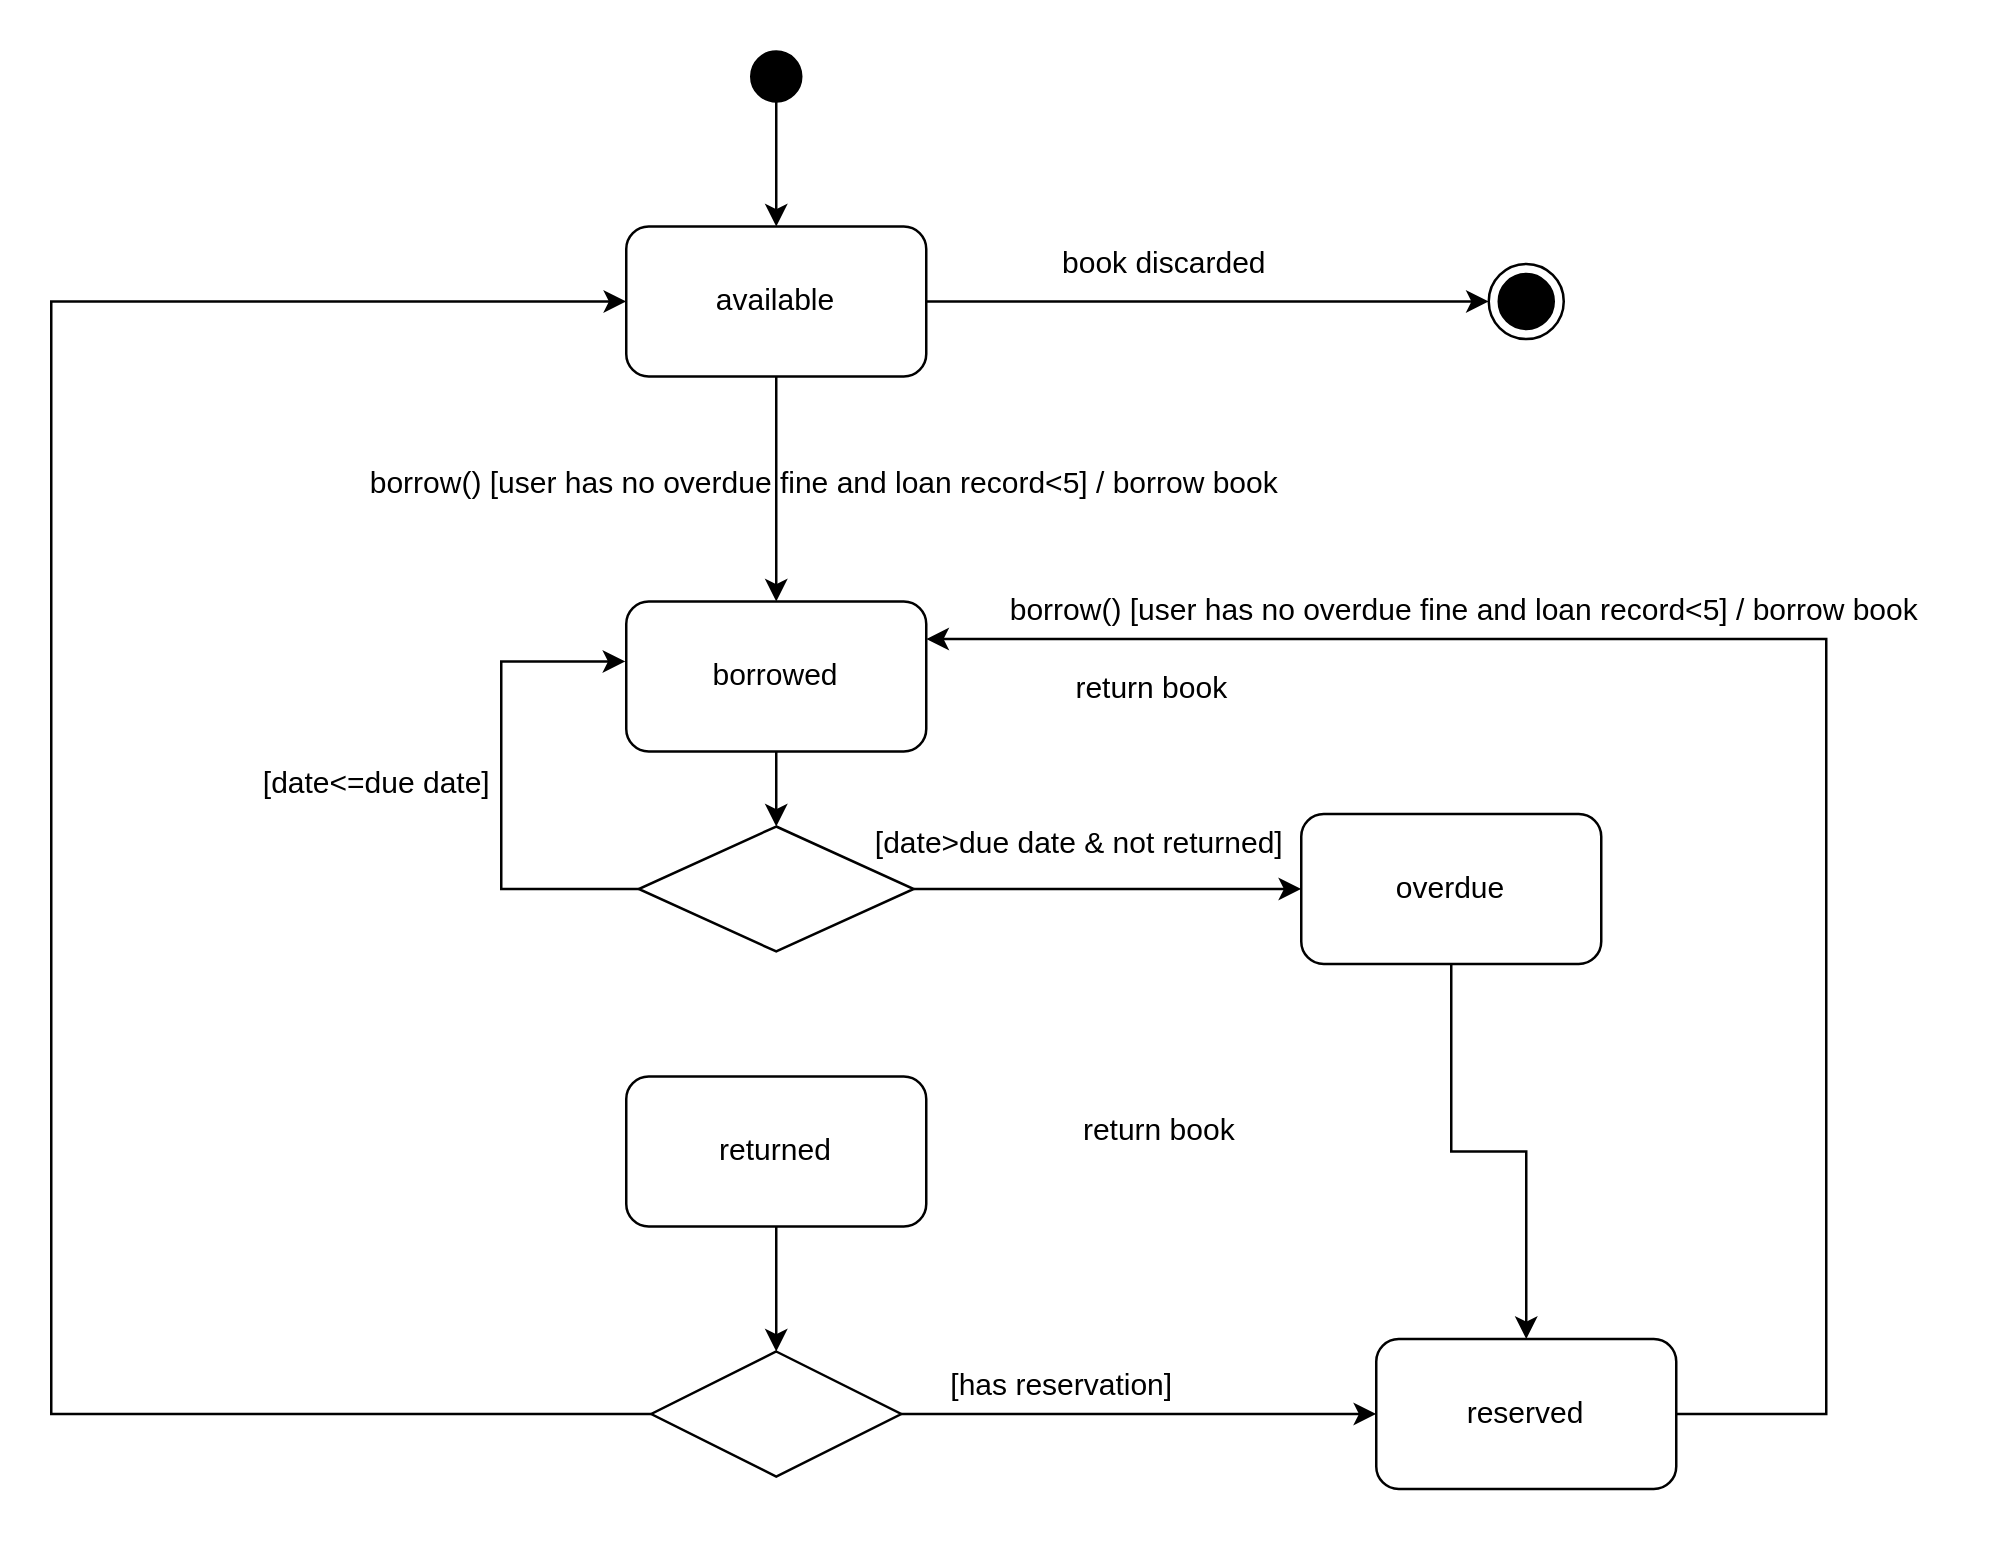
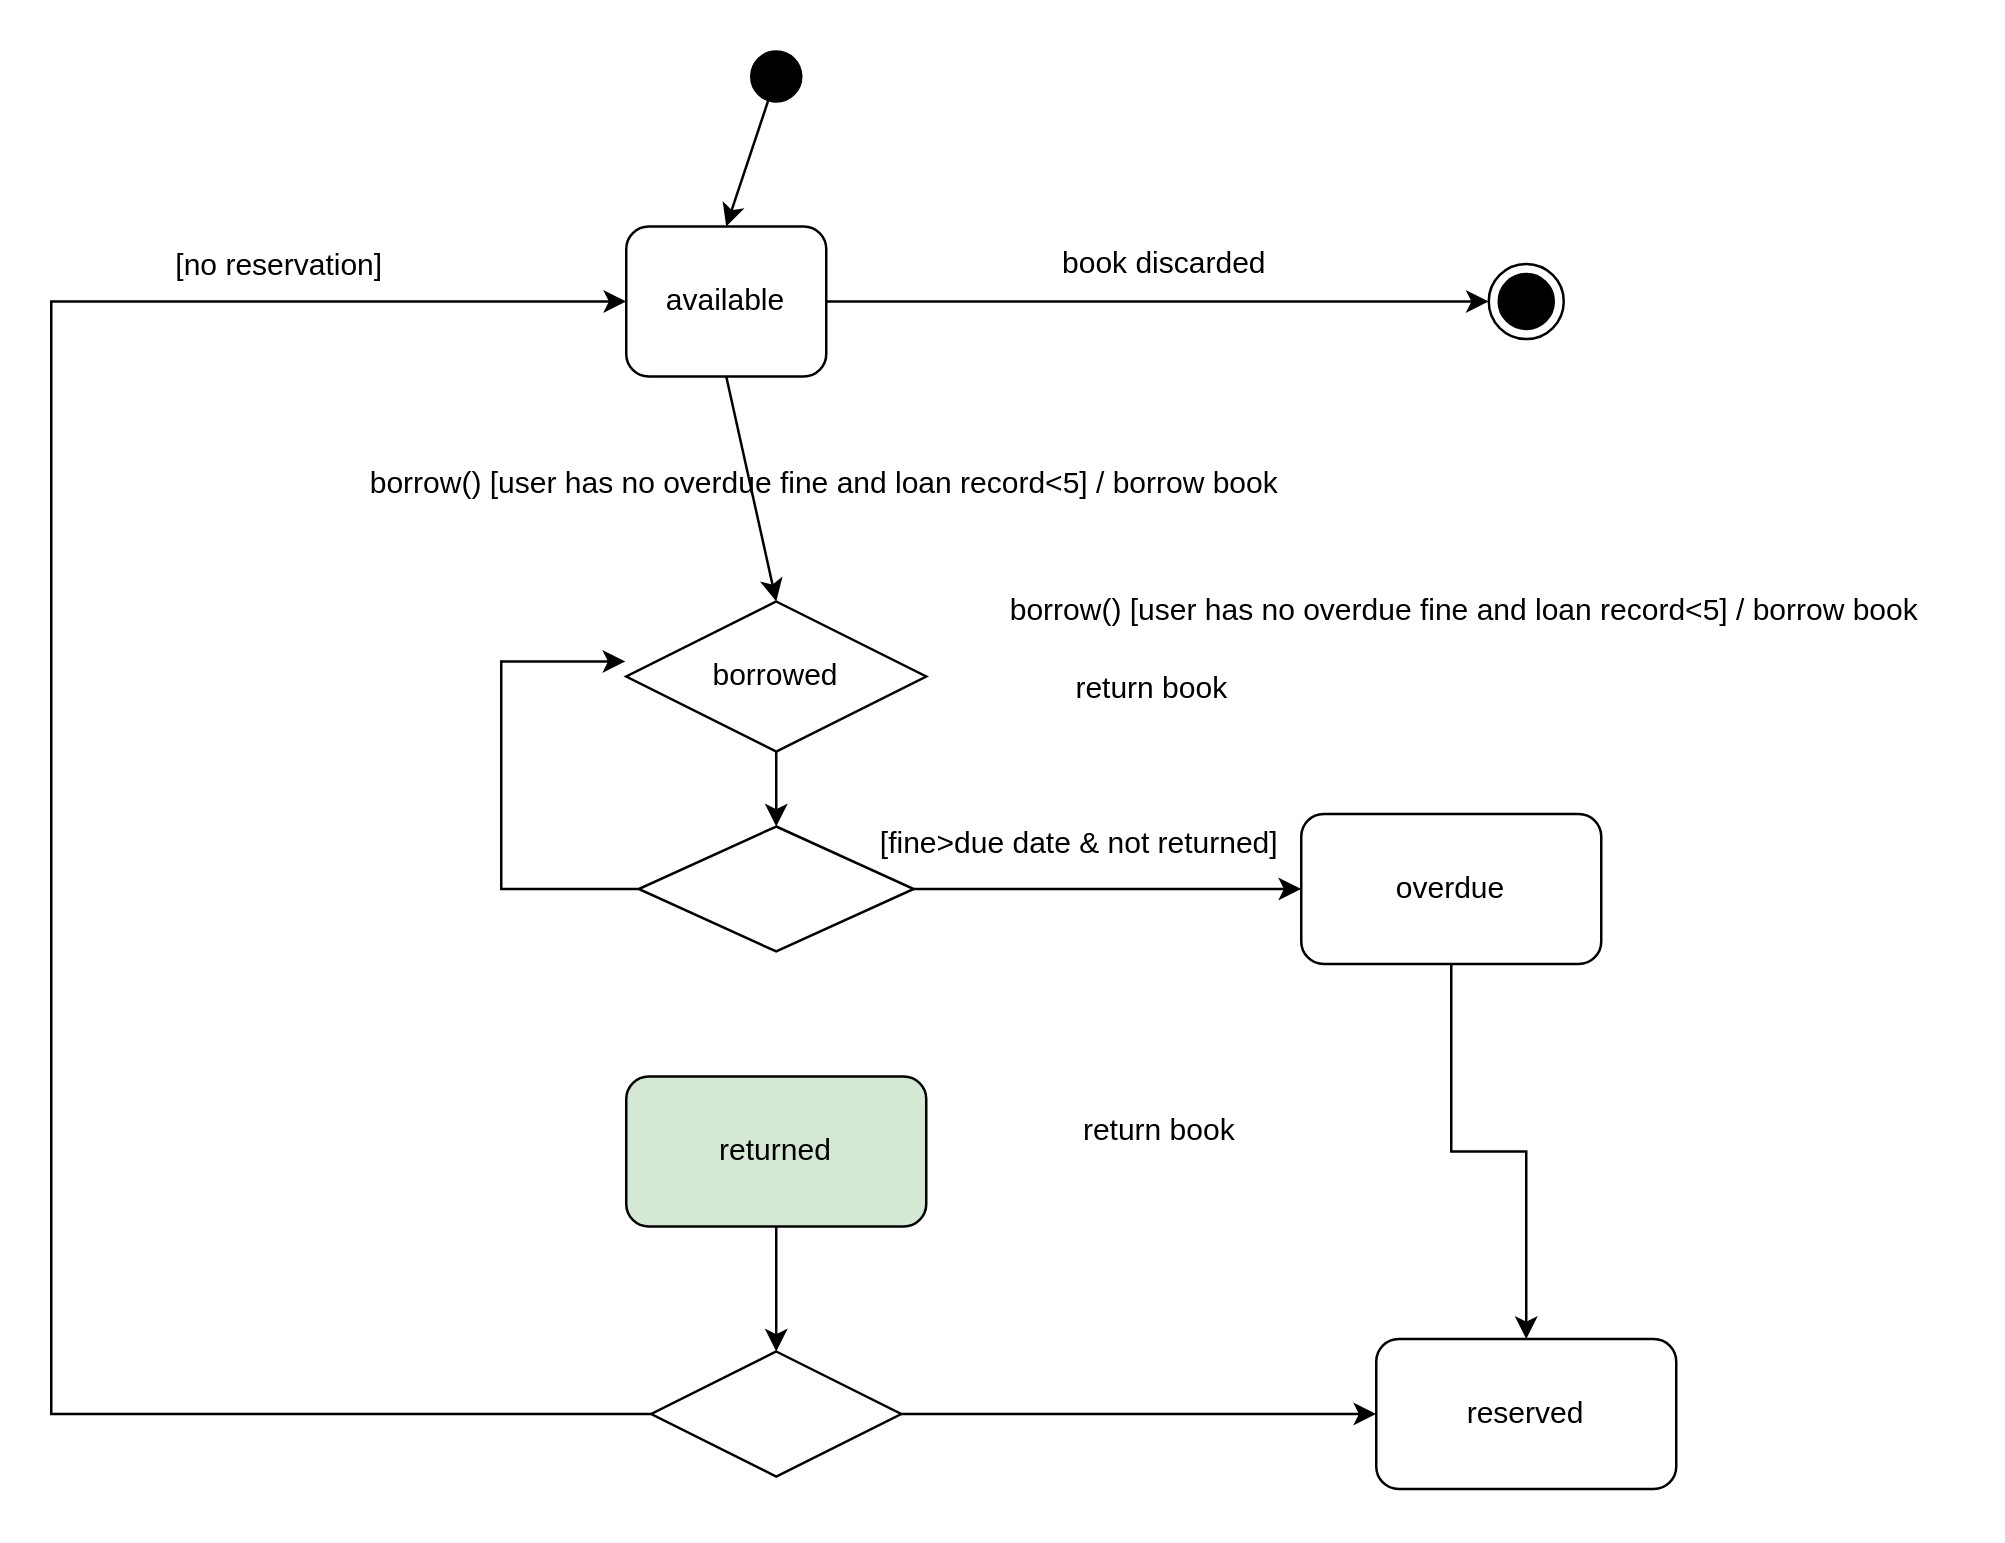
node "[no reservation]": added
node "available": size 300x150 -> 200x150
edge "reserved" -> "borrowed": removed
node "borrowed": shape rounded rectangle -> diamond
node "[date<=due date]": removed
node "[date>due date & not returned]": label "[date>due date & not returned]" -> "[fine>due date & not returned]"
node "returned": fillcolor #ffffff -> #d5e8d4
node "[has reservation]": removed
